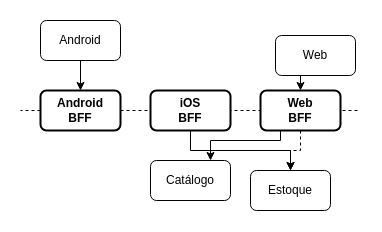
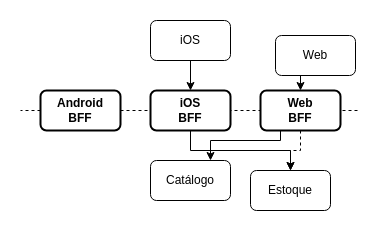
node "Android": removed
node "iOS": added
edge "Android" -> "Android BFF": removed
edge "iOS" -> "iOS BFF": added
